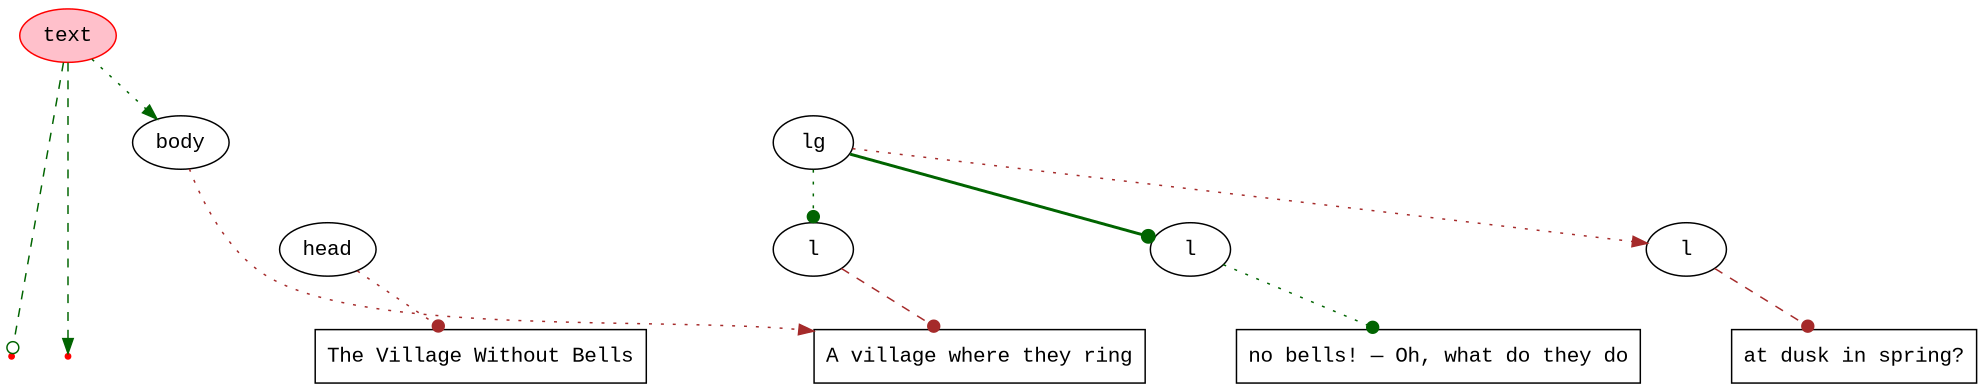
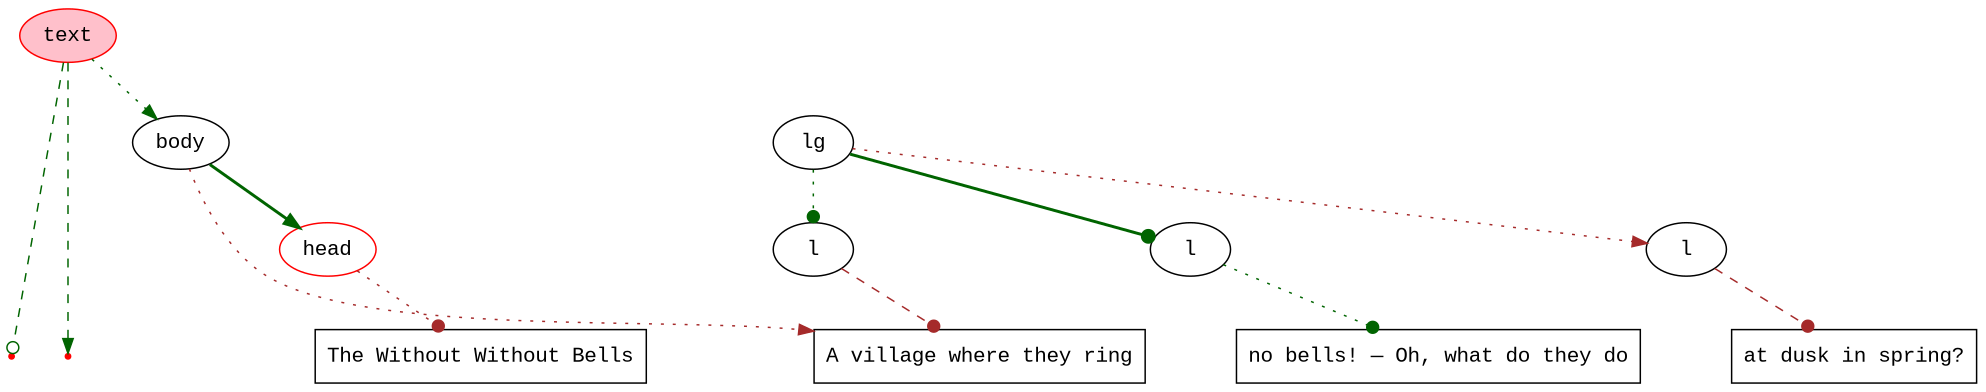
edge "body" -> "head": added
node "head": color black -> red
node "The Village Without Bells": label "The Village Without Bells" -> "The Without Without Bells"
